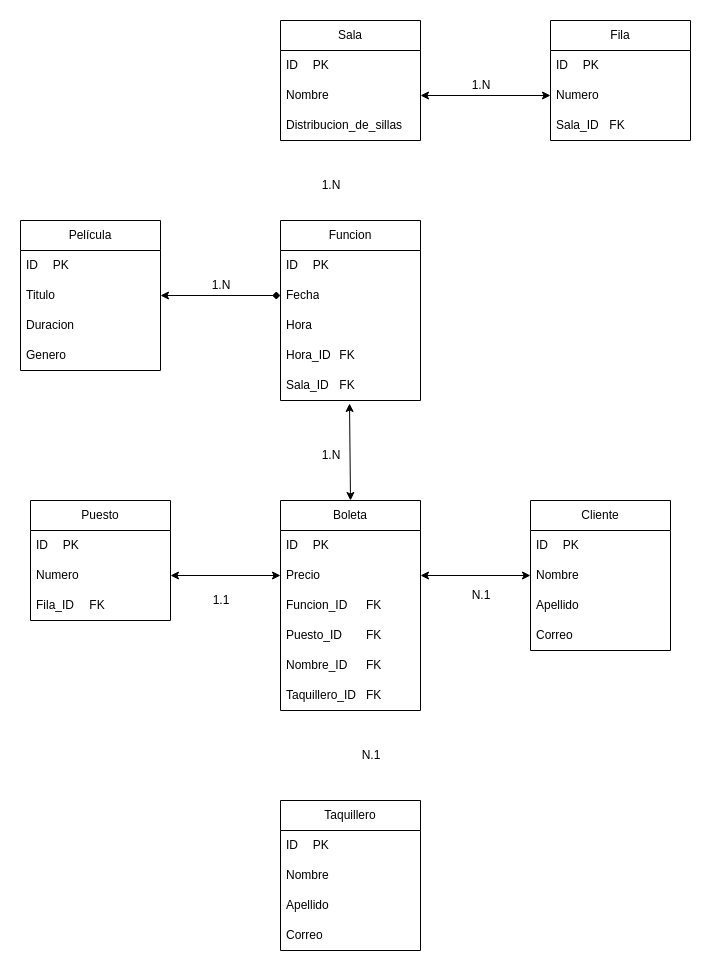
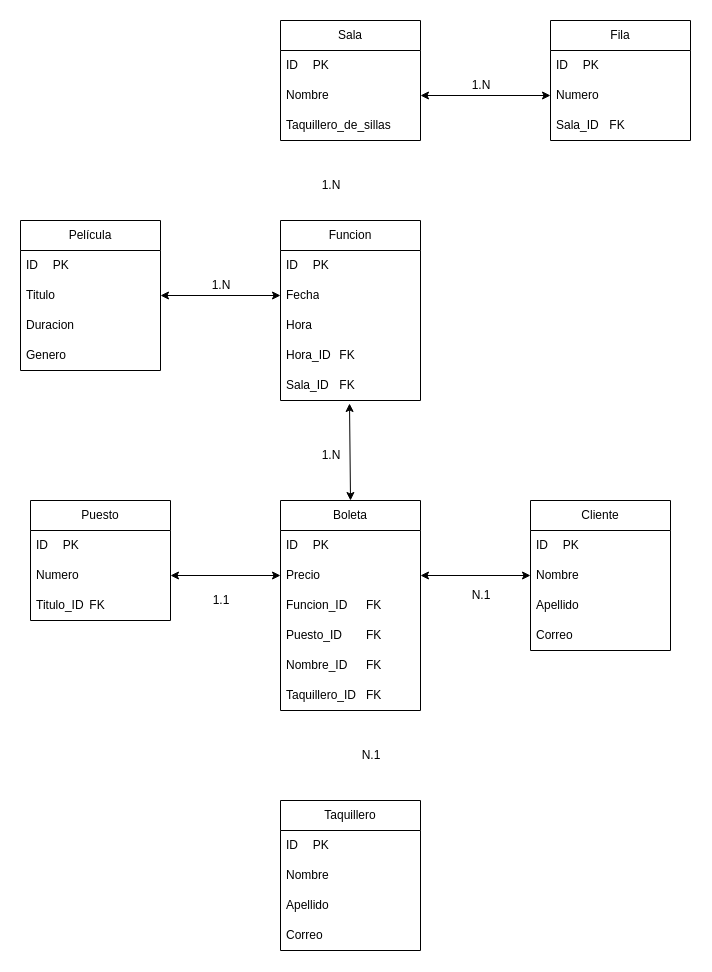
node "Distribucion_de_sillas": label "Distribucion_de_sillas" -> "Taquillero_de_sillas"
edge "Titulo" -- "Fecha": arrowhead diamond -> classic
node "Fila_ID FK": label "Fila_ID FK" -> "Titulo_ID FK"
